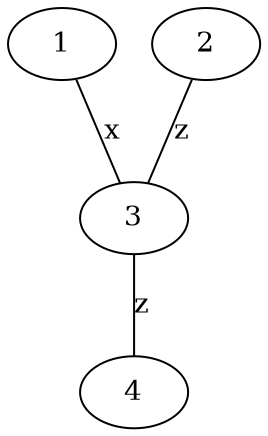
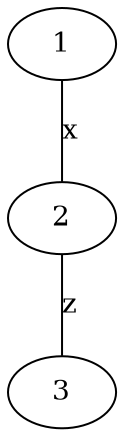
edge "1" -- "3": now "1" -- "2"
node "4": removed
